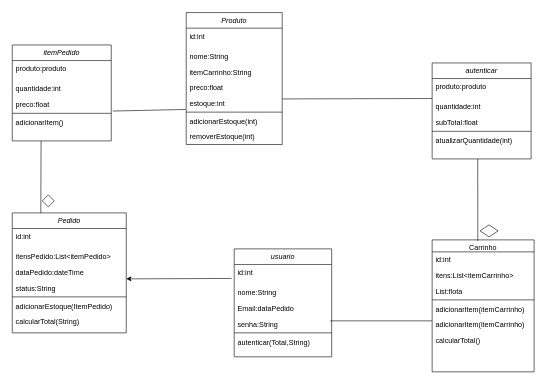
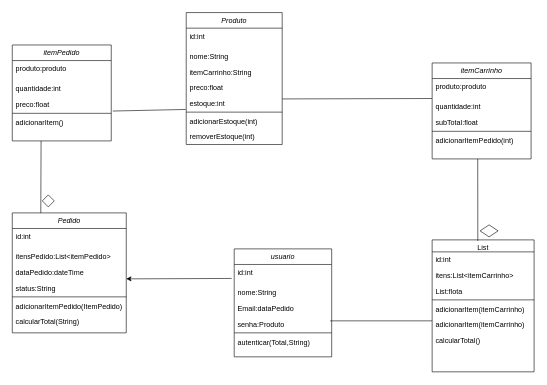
node "autenticar": label "autenticar" -> "itemCarrinho"
node "atualizarQuantidade(int)": label "atualizarQuantidade(int)" -> "adicionarItemPedido(int)"
node "Carrinho": label "Carrinho" -> "List"
node "adicionarEstoque(ItemPedido)": label "adicionarEstoque(ItemPedido)" -> "adicionarItemPedido(ItemPedido)"
node "senha:String": label "senha:String" -> "senha:Produto"
